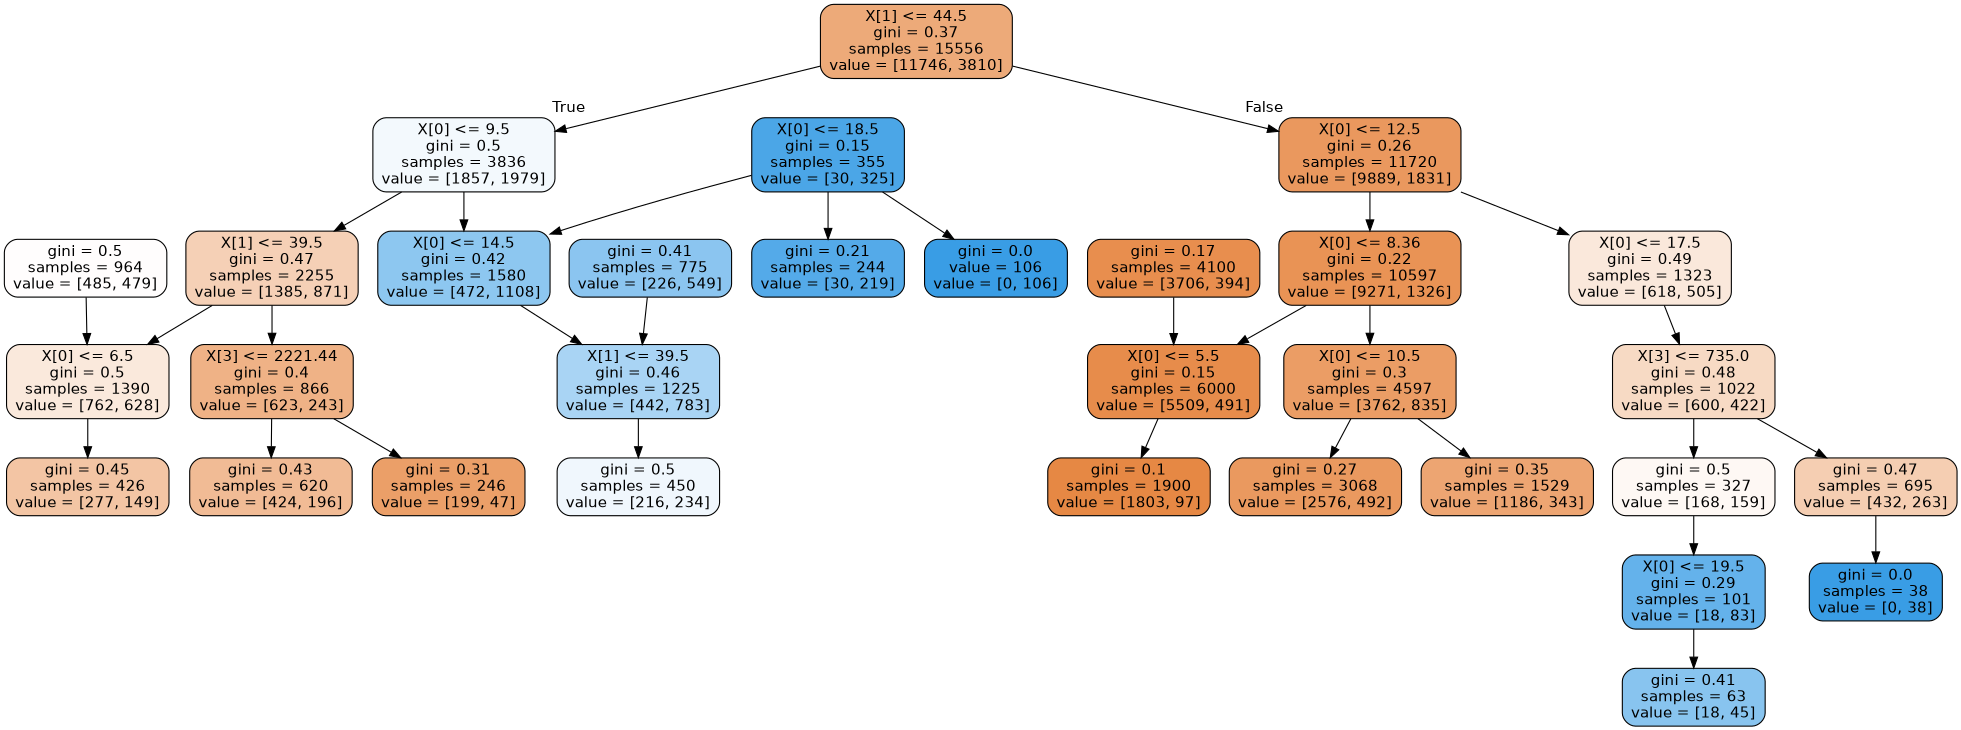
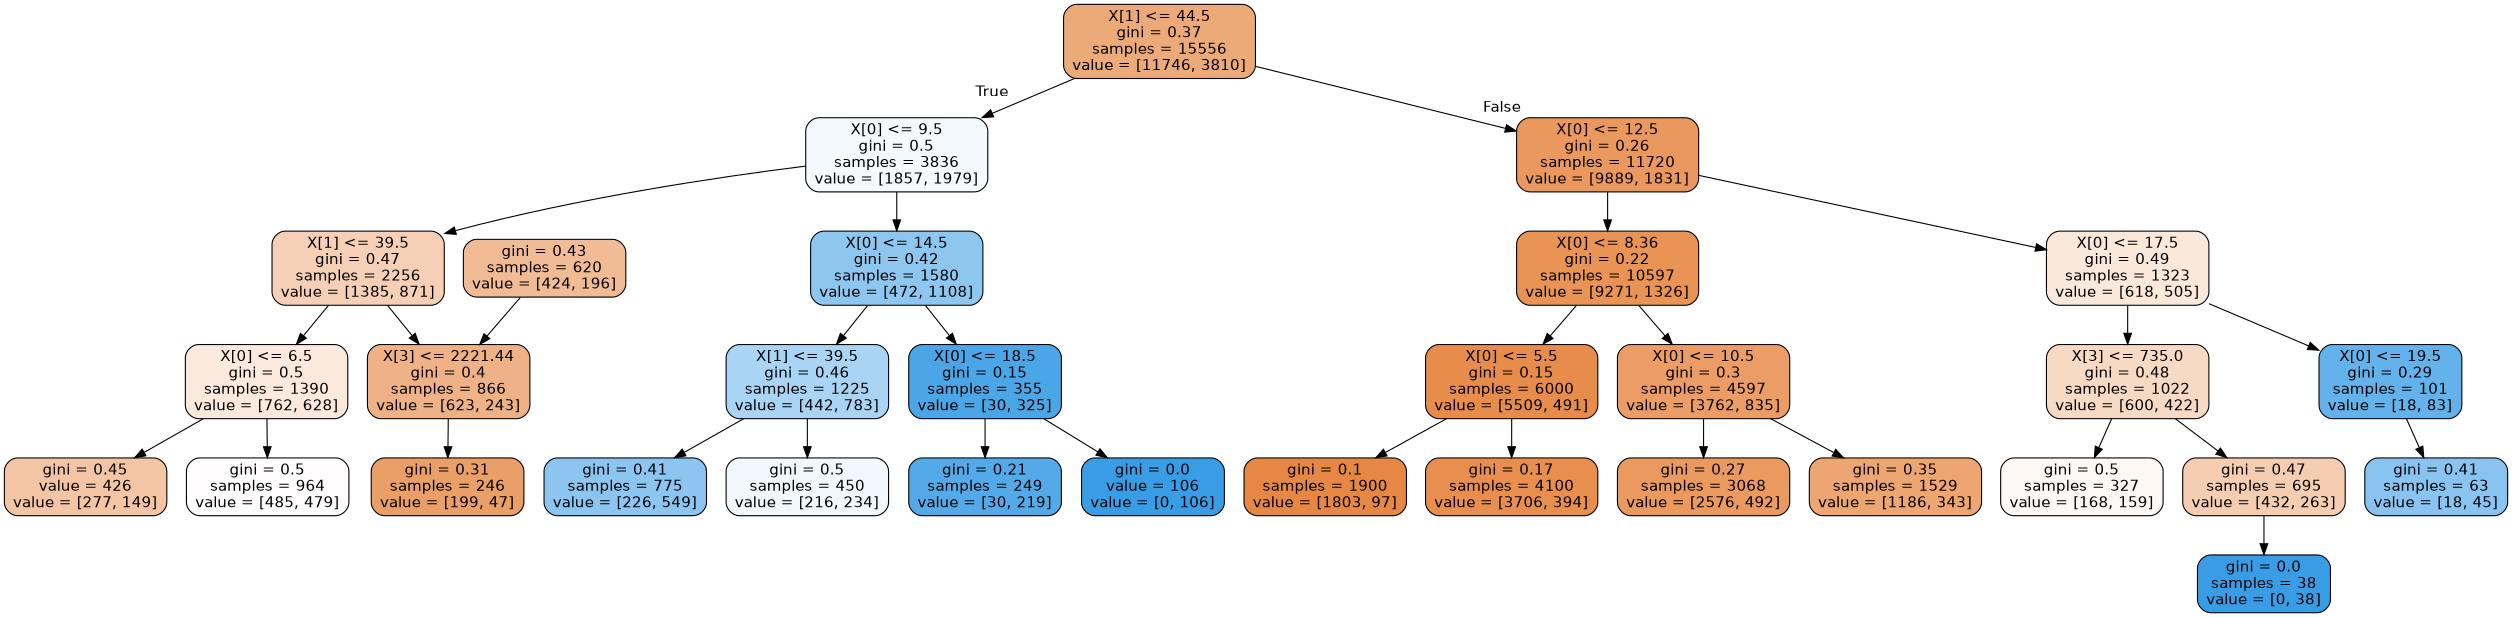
edge "X[0] <= 18.5 gini = 0.15 samples = 355 value = [30, 325]" -> "X[0] <= 14.5 gini = 0.42 samples = 1580 value = [472, 1108]": reversed
node "X[1] <= 39.5 gini = 0.47 samples = 2255 value = [1385, 871]": label "X[1] <= 39.5 gini = 0.47 samples = 2255 value = [1385, 871]" -> "X[1] <= 39.5 gini = 0.47 samples = 2256 value = [1385, 871]"
node "gini = 0.21 samples = 244 value = [30, 219]": label "gini = 0.21 samples = 244 value = [30, 219]" -> "gini = 0.21 samples = 249 value = [30, 219]"
edge "gini = 0.5 samples = 964 value = [485, 479]" -> "X[0] <= 6.5 gini = 0.5 samples = 1390 value = [762, 628]": reversed
edge "gini = 0.41 samples = 775 value = [226, 549]" -> "X[1] <= 39.5 gini = 0.46 samples = 1225 value = [442, 783]": reversed
edge "gini = 0.17 samples = 4100 value = [3706, 394]" -> "X[0] <= 5.5 gini = 0.15 samples = 6000 value = [5509, 491]": reversed
edge "X[3] <= 2221.44 gini = 0.4 samples = 866 value = [623, 243]" -> "gini = 0.43 samples = 620 value = [424, 196]": reversed
node "gini = 0.45 samples = 426 value = [277, 149]": label "gini = 0.45 samples = 426 value = [277, 149]" -> "gini = 0.45 value = 426 value = [277, 149]"
edge "gini = 0.5 samples = 327 value = [168, 159]" -> "X[0] <= 19.5 gini = 0.29 samples = 101 value = [18, 83]": now "X[0] <= 17.5 gini = 0.49 samples = 1323 value = [618, 505]" -> "X[0] <= 19.5 gini = 0.29 samples = 101 value = [18, 83]"
